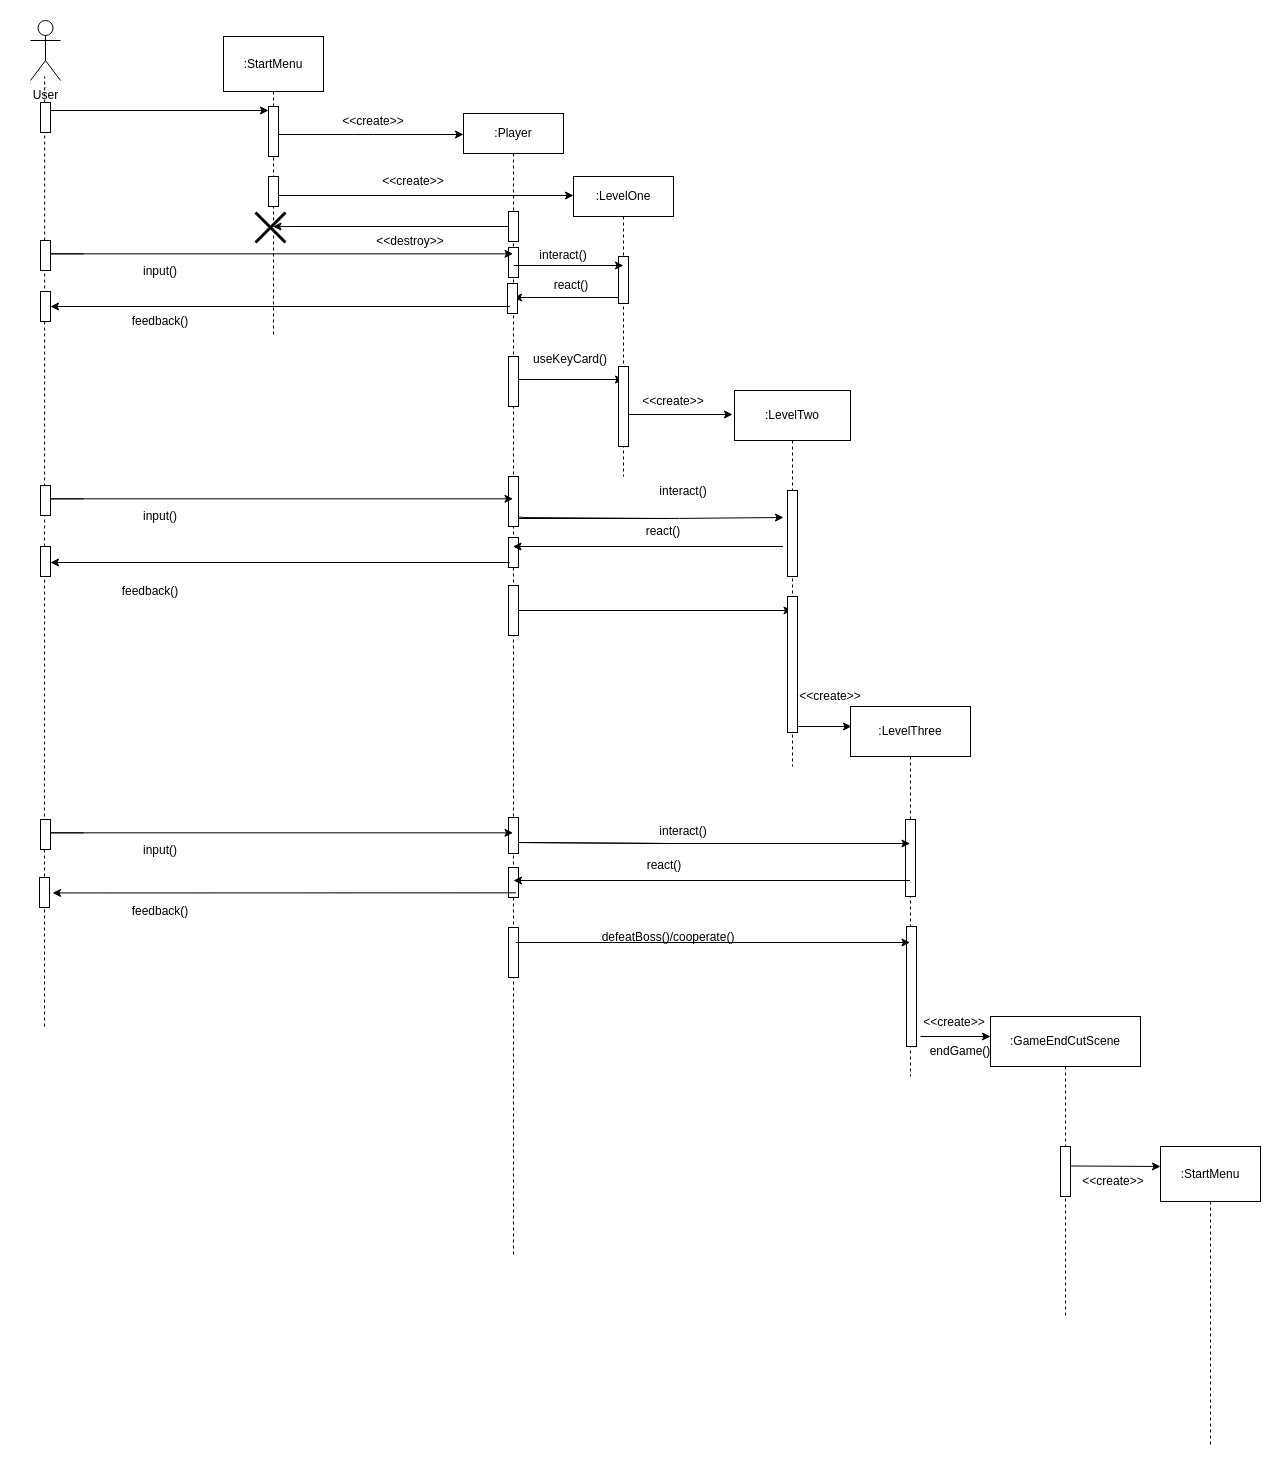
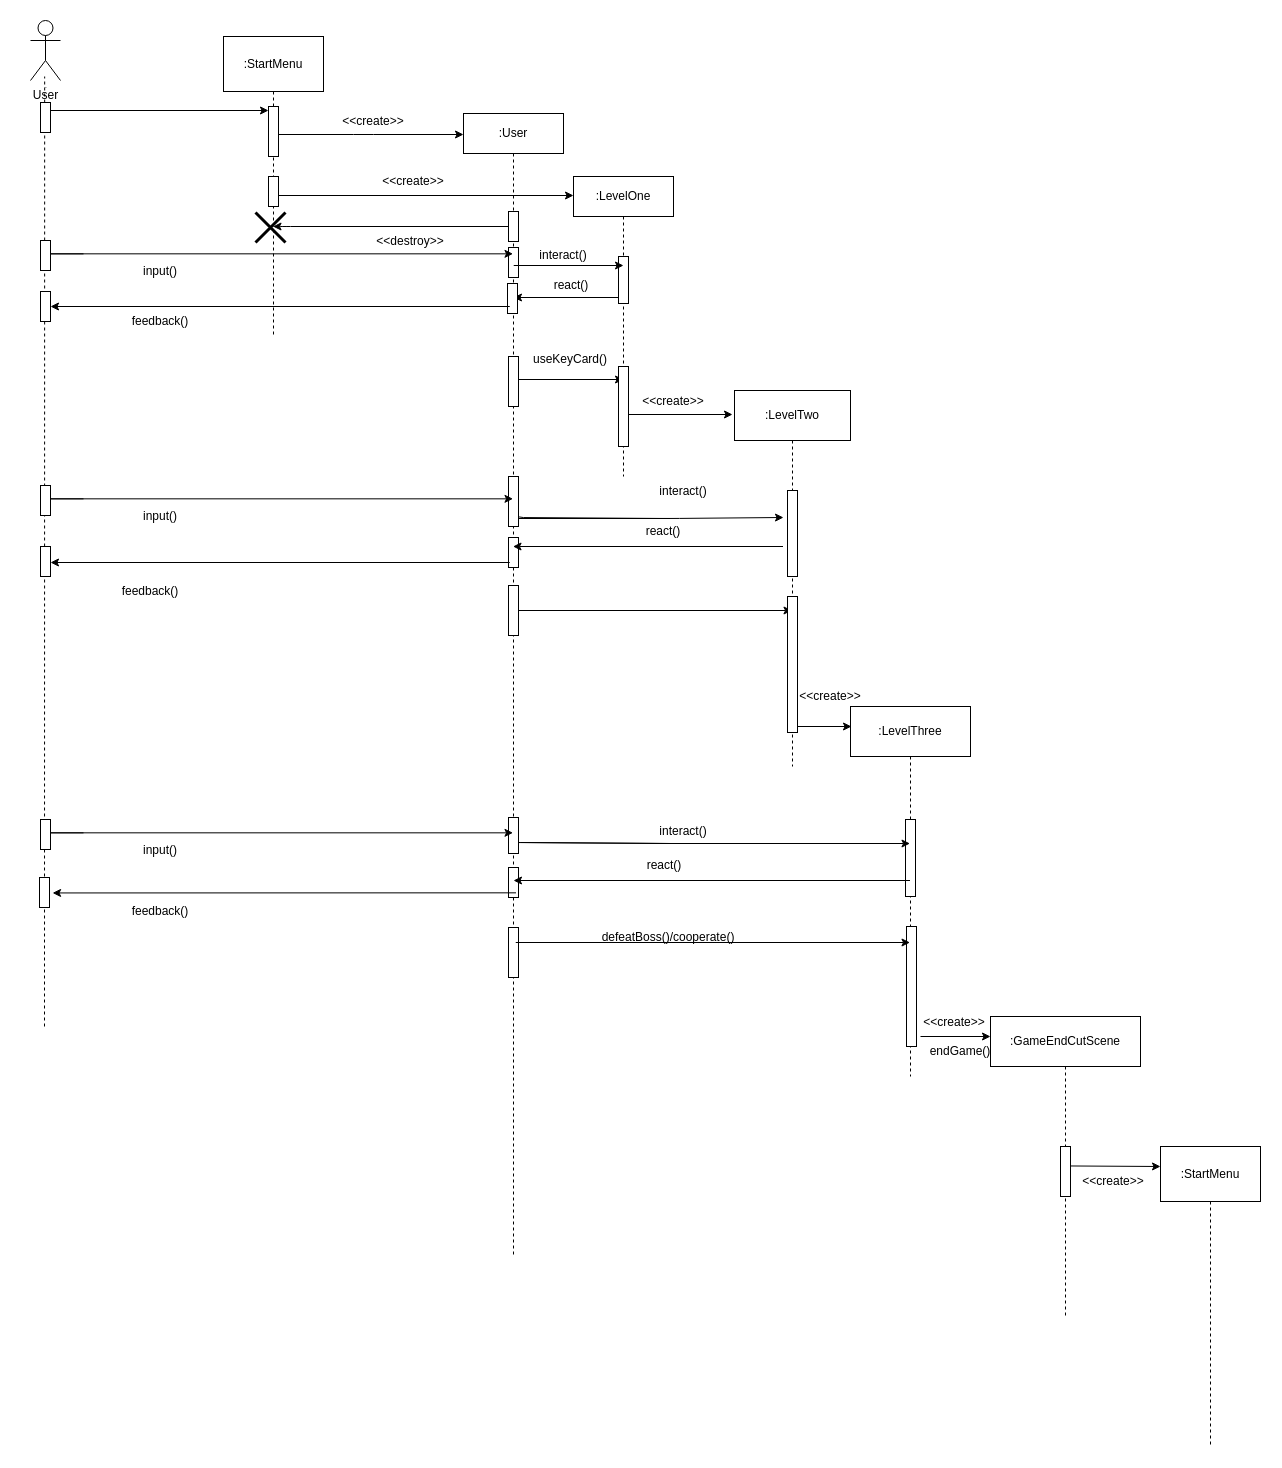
node ":Player": label ":Player" -> ":User"
